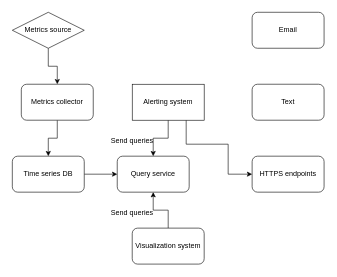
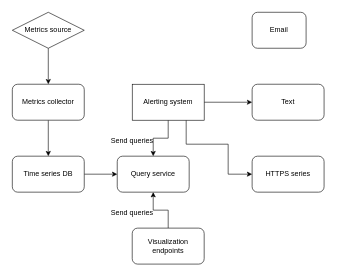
node "Email": size 72x36 -> 54x36
node "Metrics collector": moved (57, 102) -> (48, 102)
edge "Alerting system" -> "Text": added
node "HTTPS endpoints": label "HTTPS endpoints" -> "HTTPS series"
node "Visualization system": label "Visualization system" -> "Visualization endpoints"
